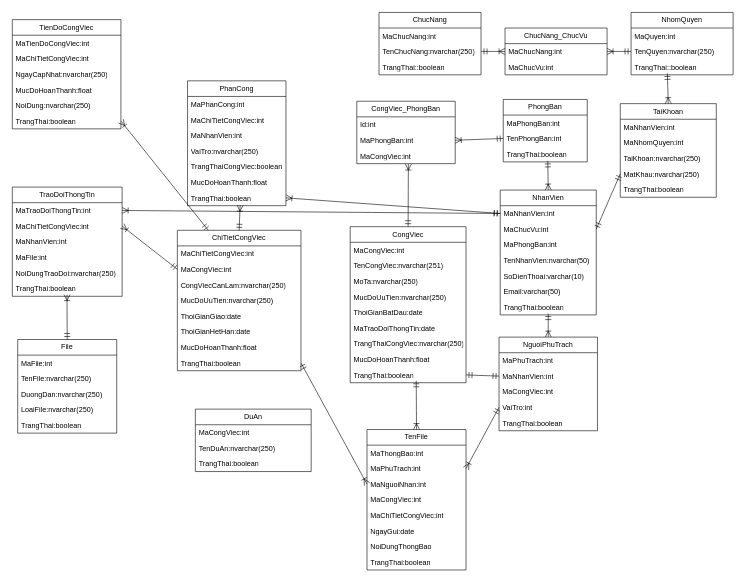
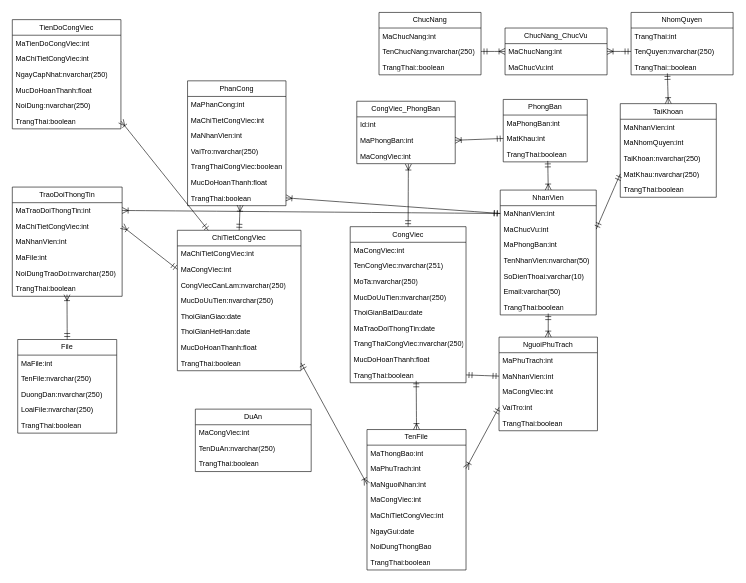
node "MaQuyen:int": label "MaQuyen:int" -> "TrangThai:int"
node "TenPhongBan:int": label "TenPhongBan:int" -> "MatKhau:int"
